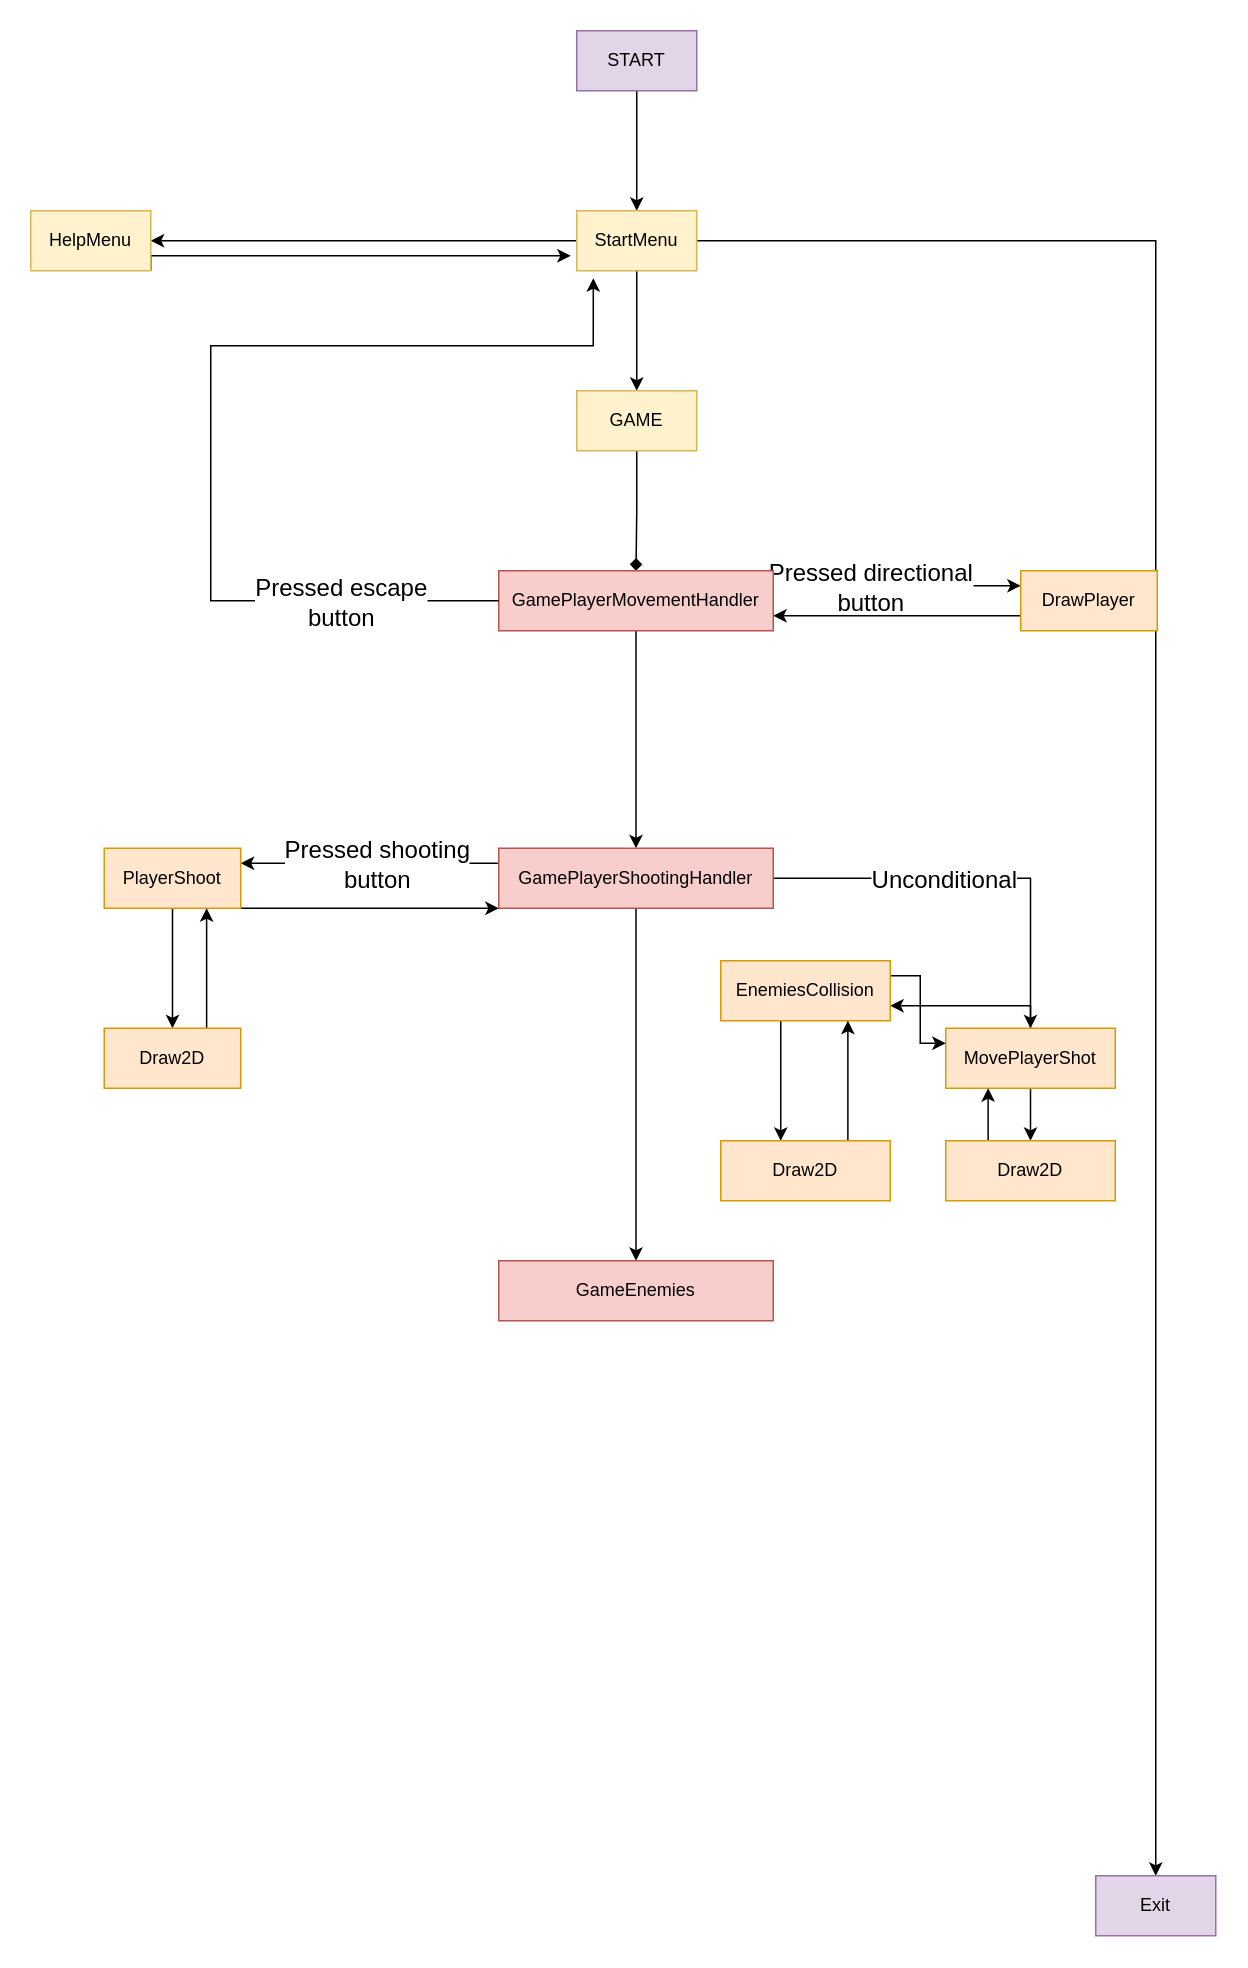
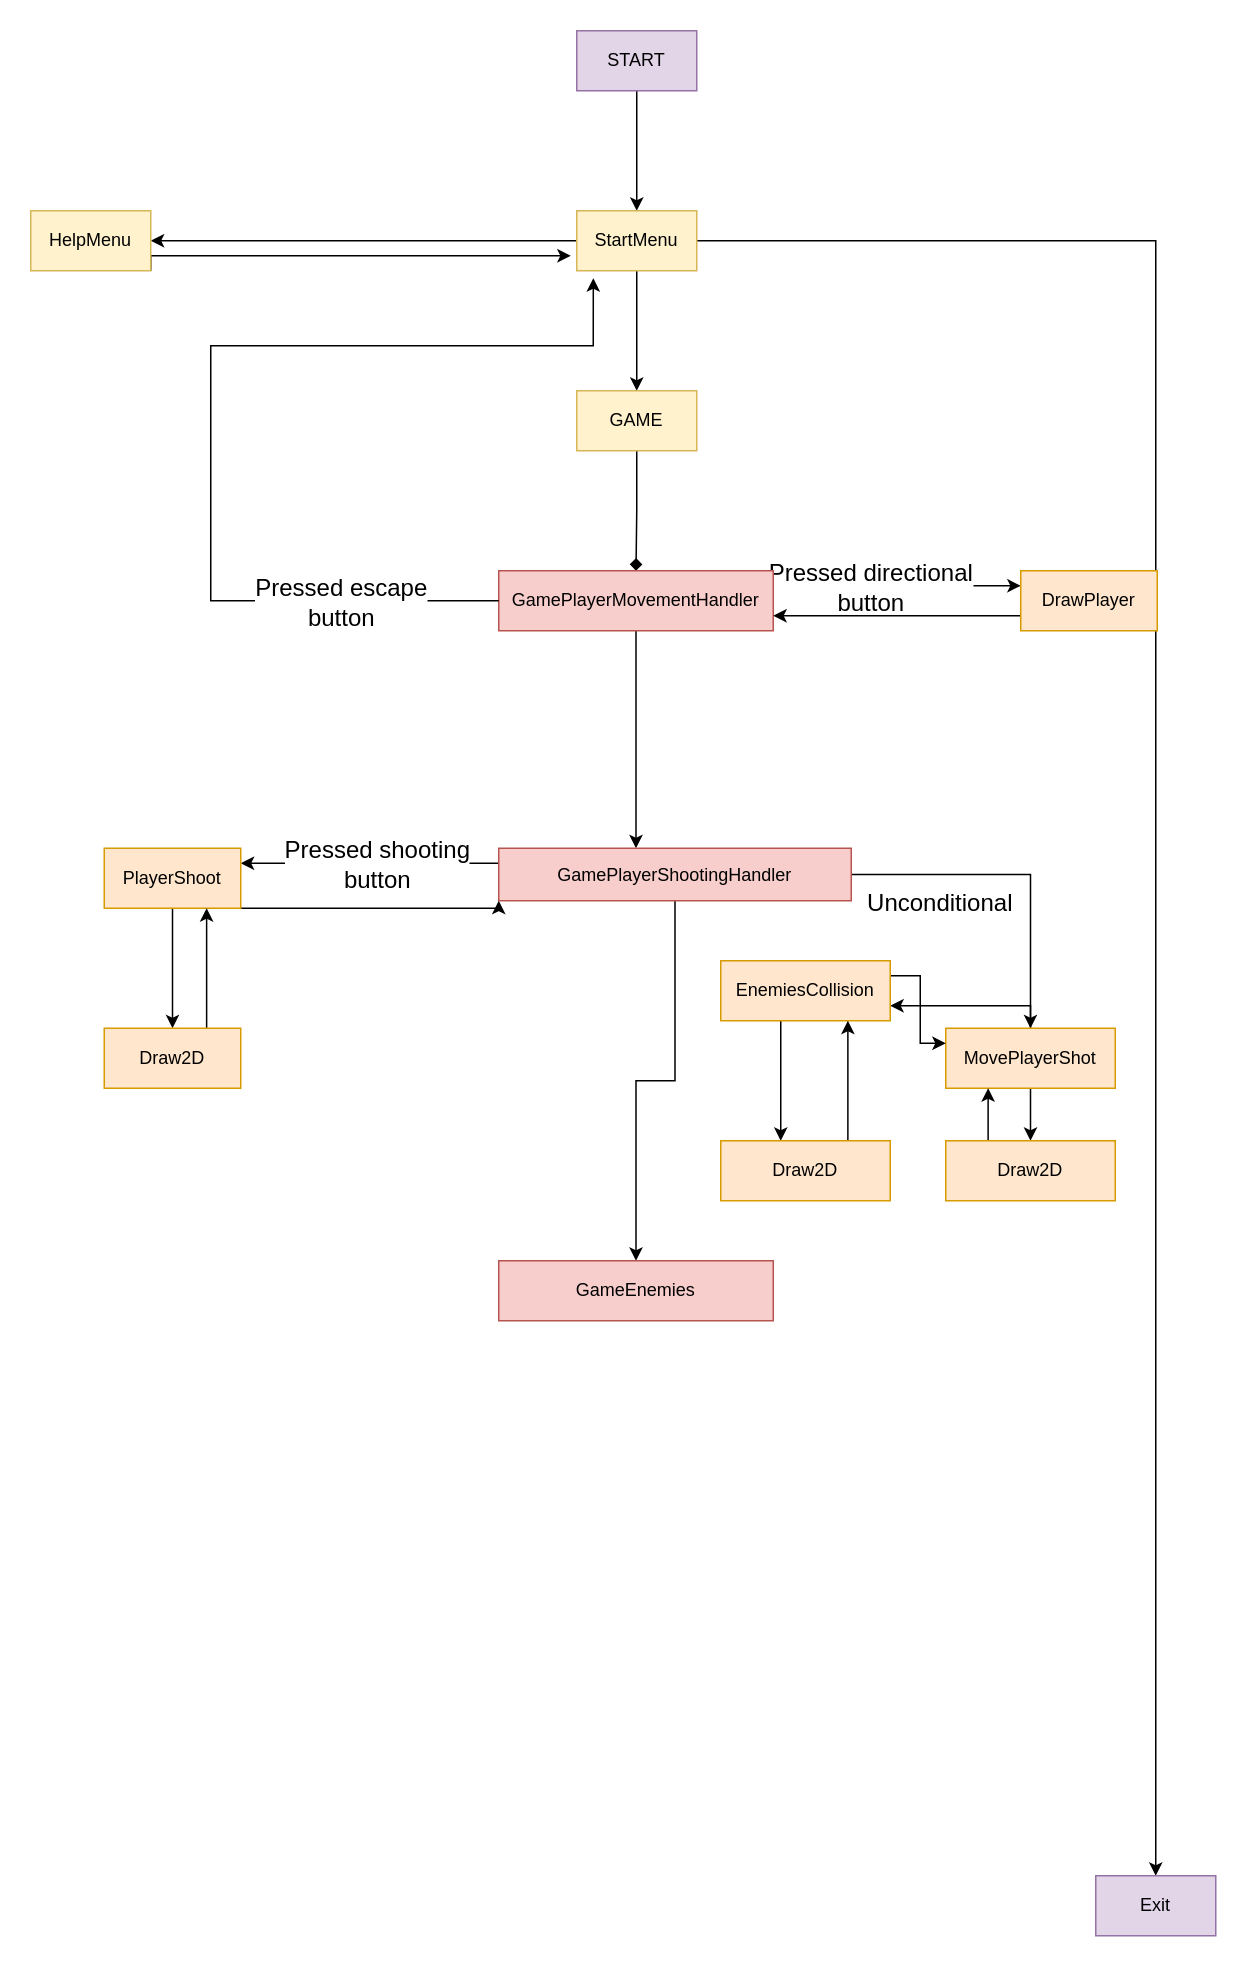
node "GamePlayerShootingHandler": size 275x60 -> 353x53
